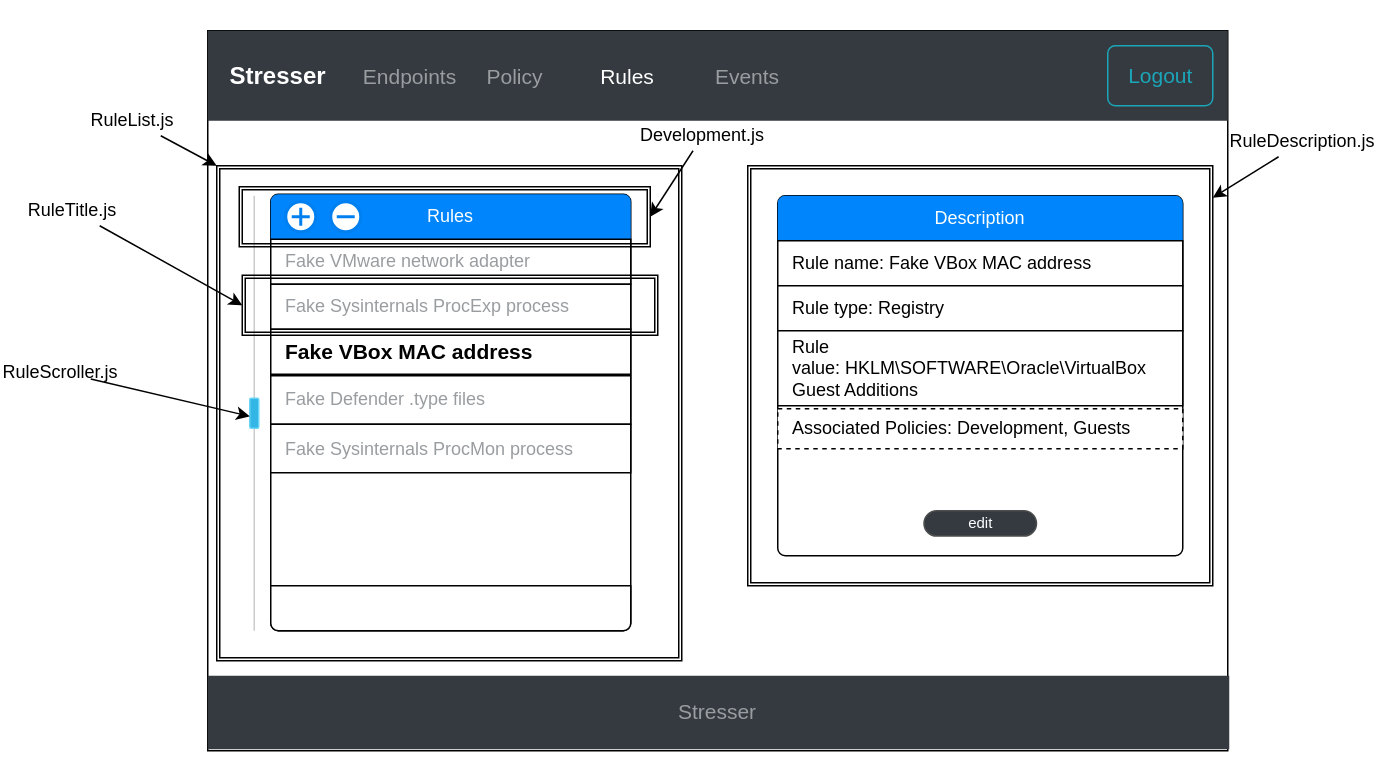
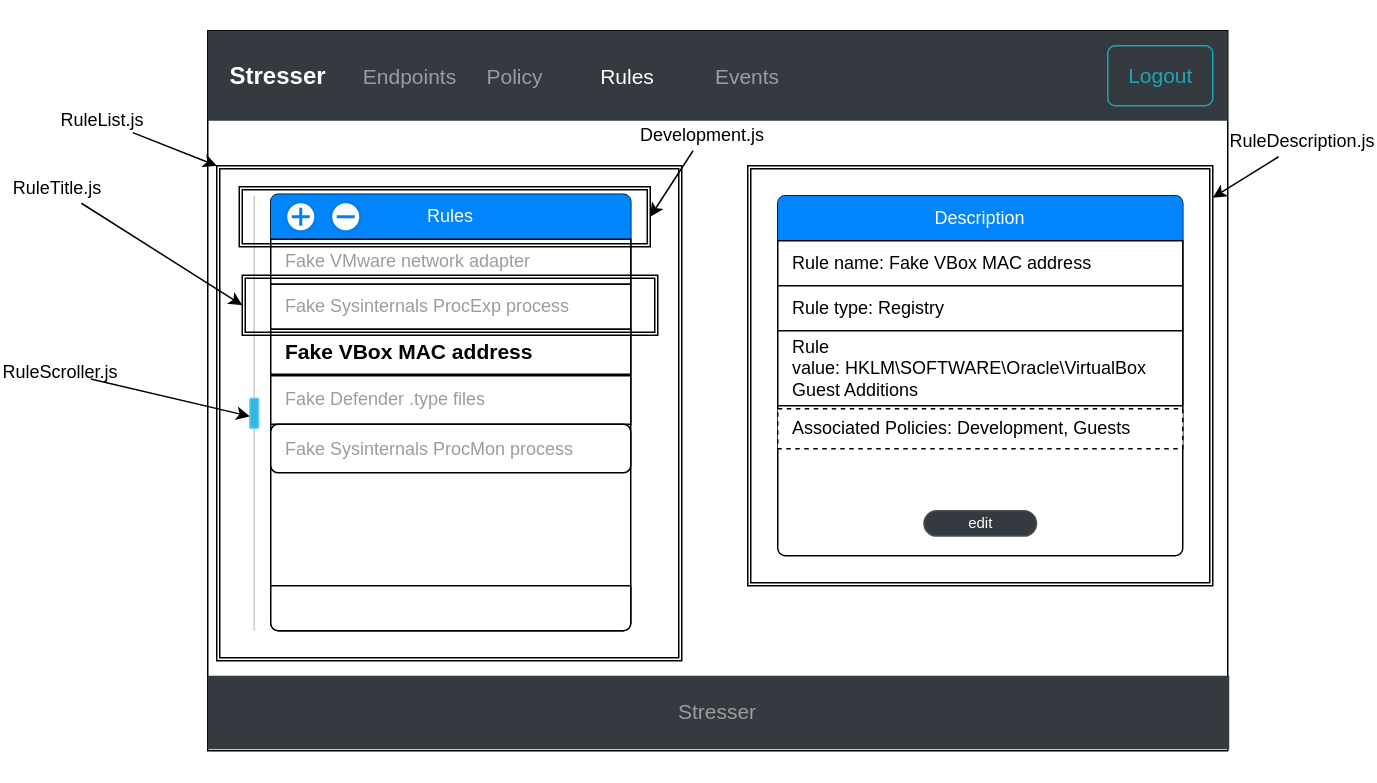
node "RuleList.js": moved (133, 121) -> (103, 121)
node "RuleTitle.js": moved (73, 211) -> (58, 188)
node "Fake Sysinternals ProcMon process": shape rectangle -> rounded rectangle
